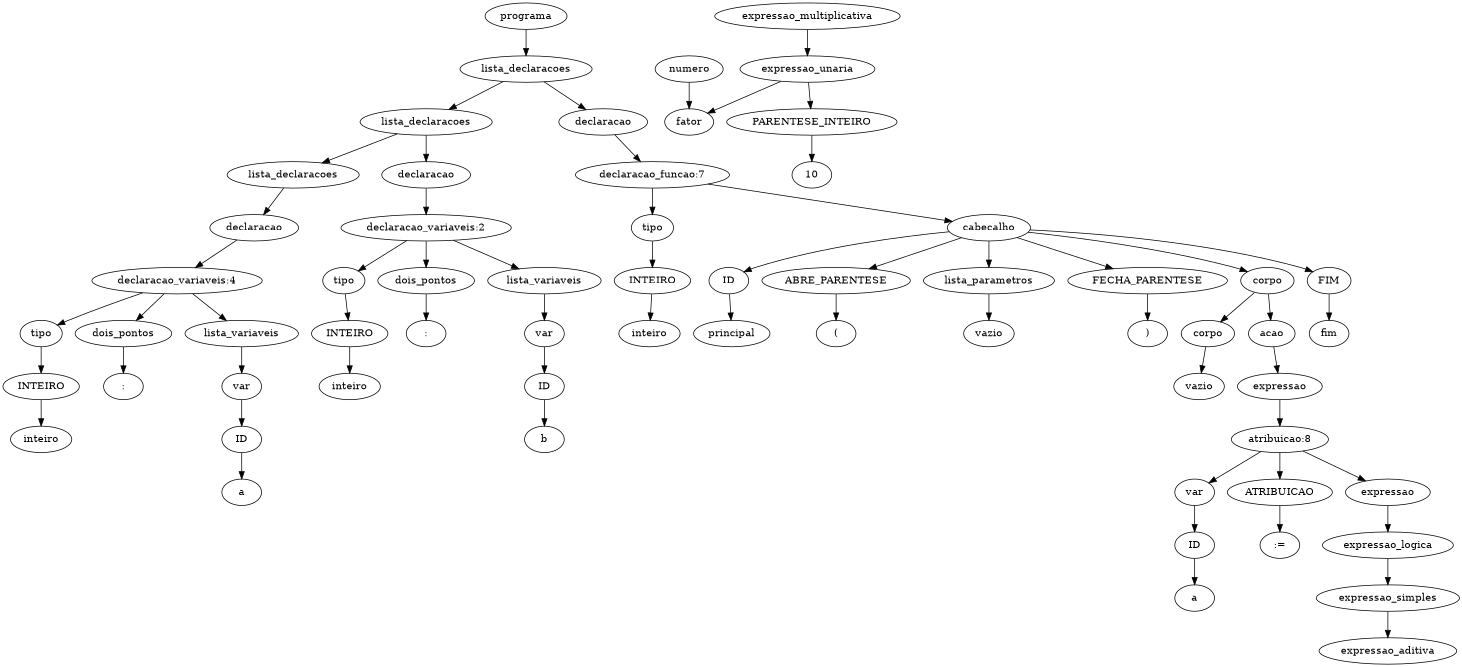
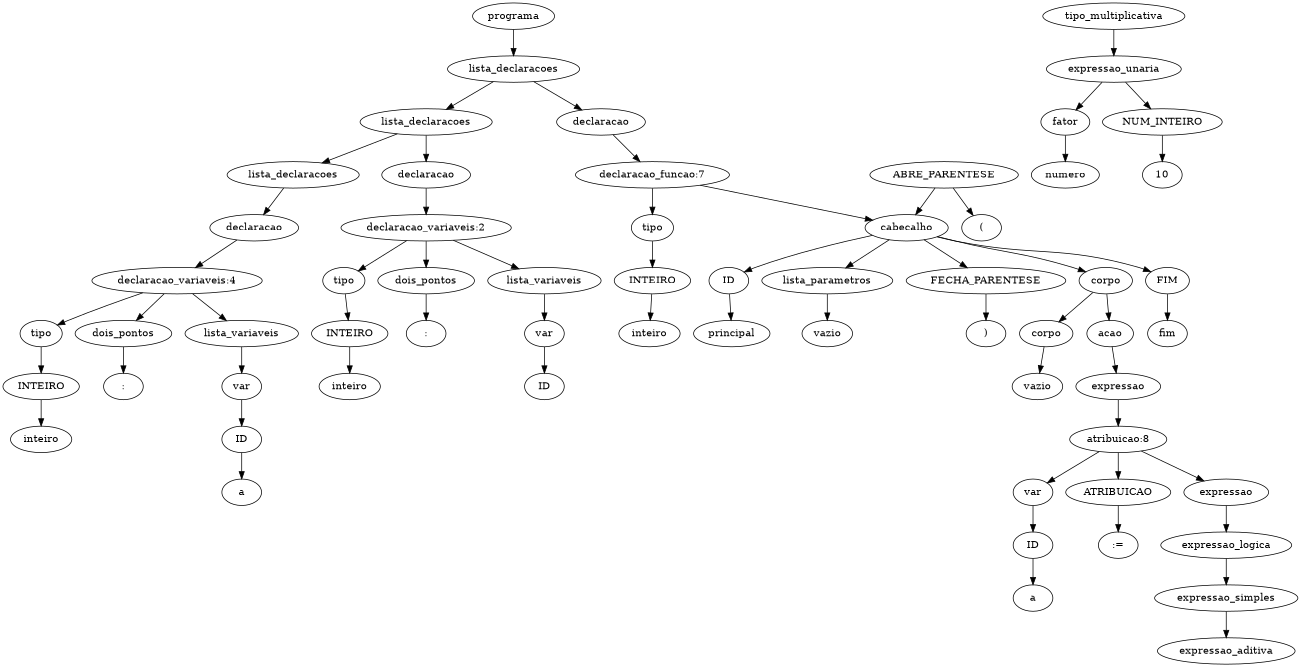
node "expressao_multiplicativa": label "expressao_multiplicativa" -> "tipo_multiplicativa"
edge "numero" -> "fator": reversed
node "PARENTESE_INTEIRO": label "PARENTESE_INTEIRO" -> "NUM_INTEIRO"
edge "cabecalho" -> "ABRE_PARENTESE": reversed
node "b": removed
